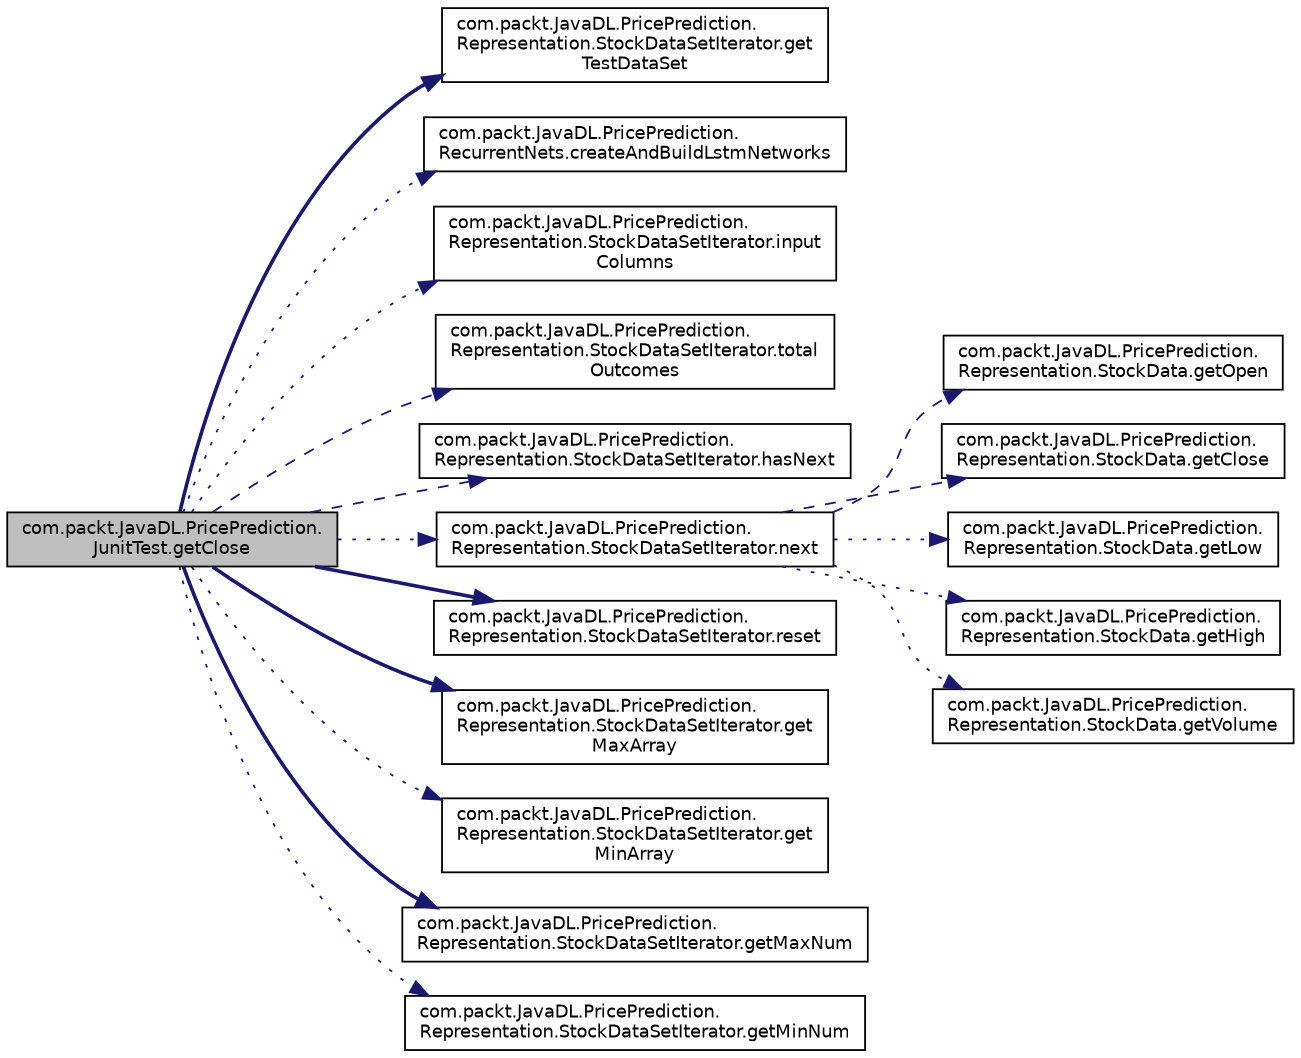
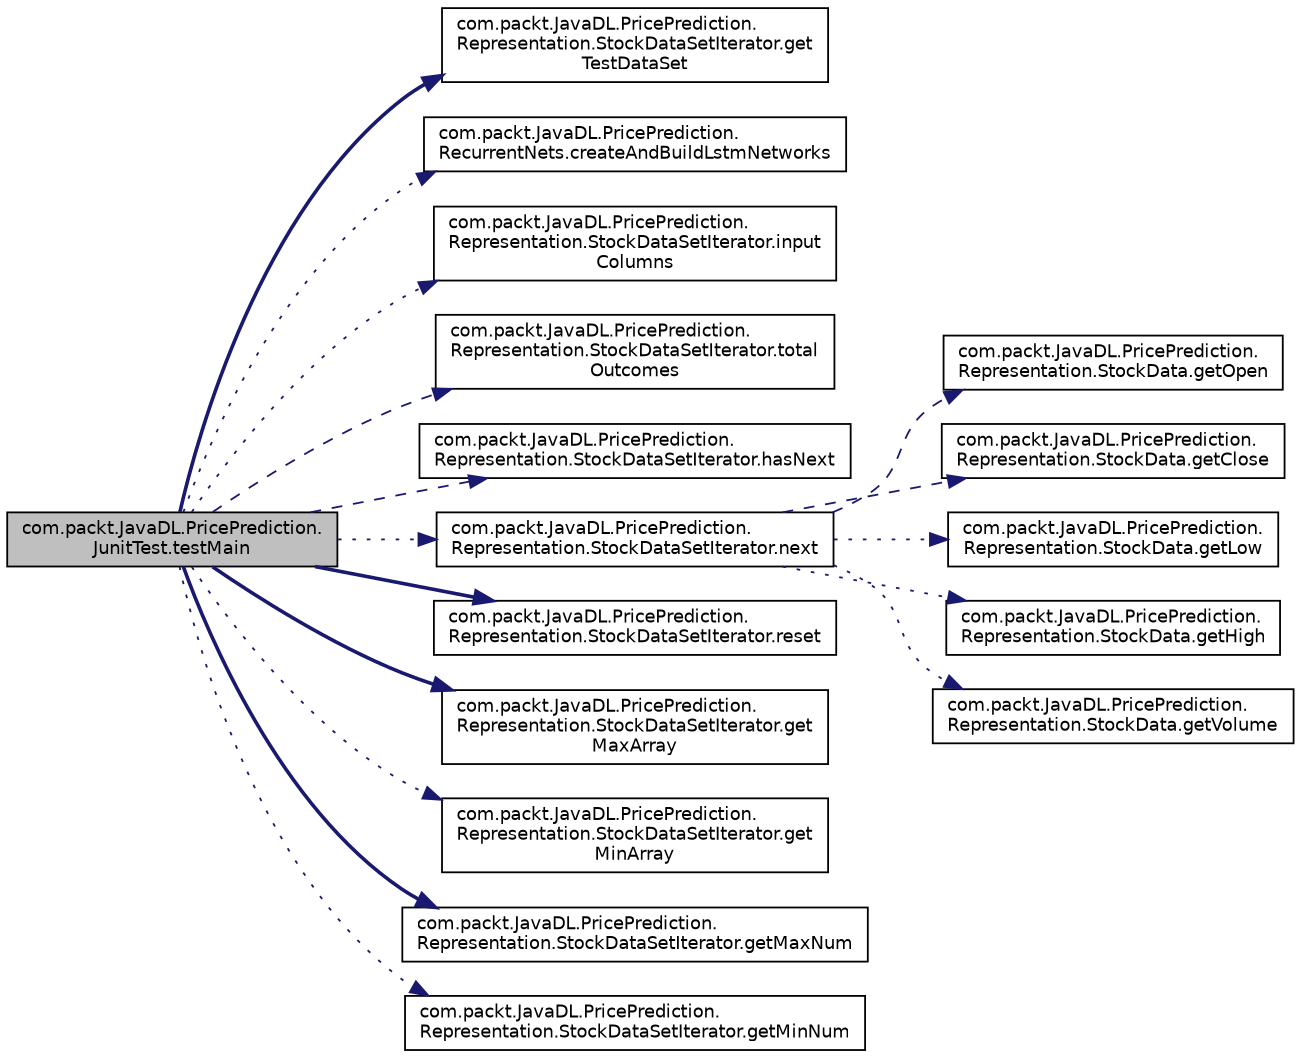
node "com.packt.JavaDL.PricePrediction. JunitTest.getClose": label "com.packt.JavaDL.PricePrediction. JunitTest.getClose" -> "com.packt.JavaDL.PricePrediction. JunitTest.testMain"
